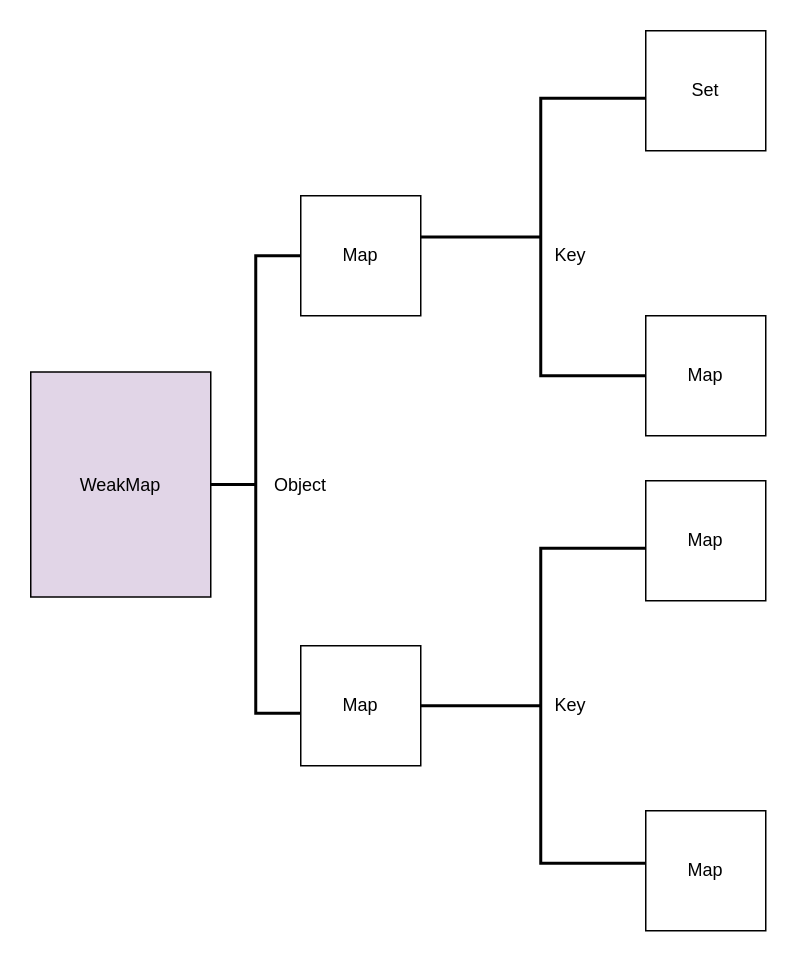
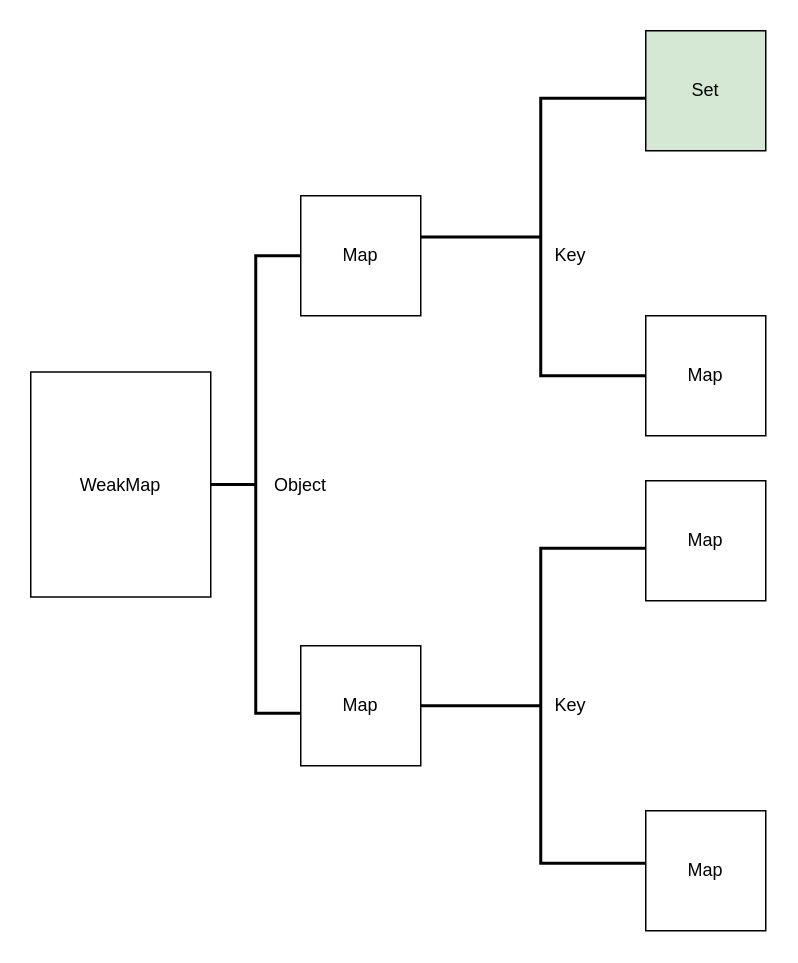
node "Set": fillcolor #ffffff -> #d5e8d4
node "WeakMap": fillcolor #e1d5e7 -> #ffffff
